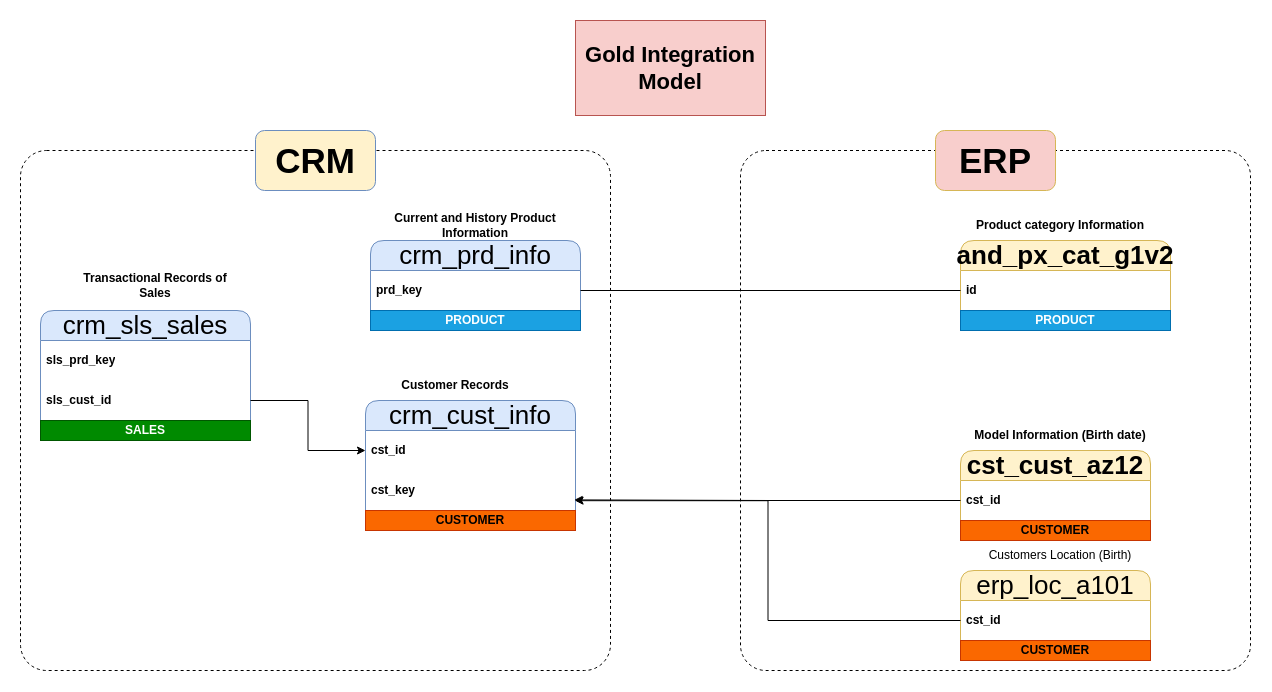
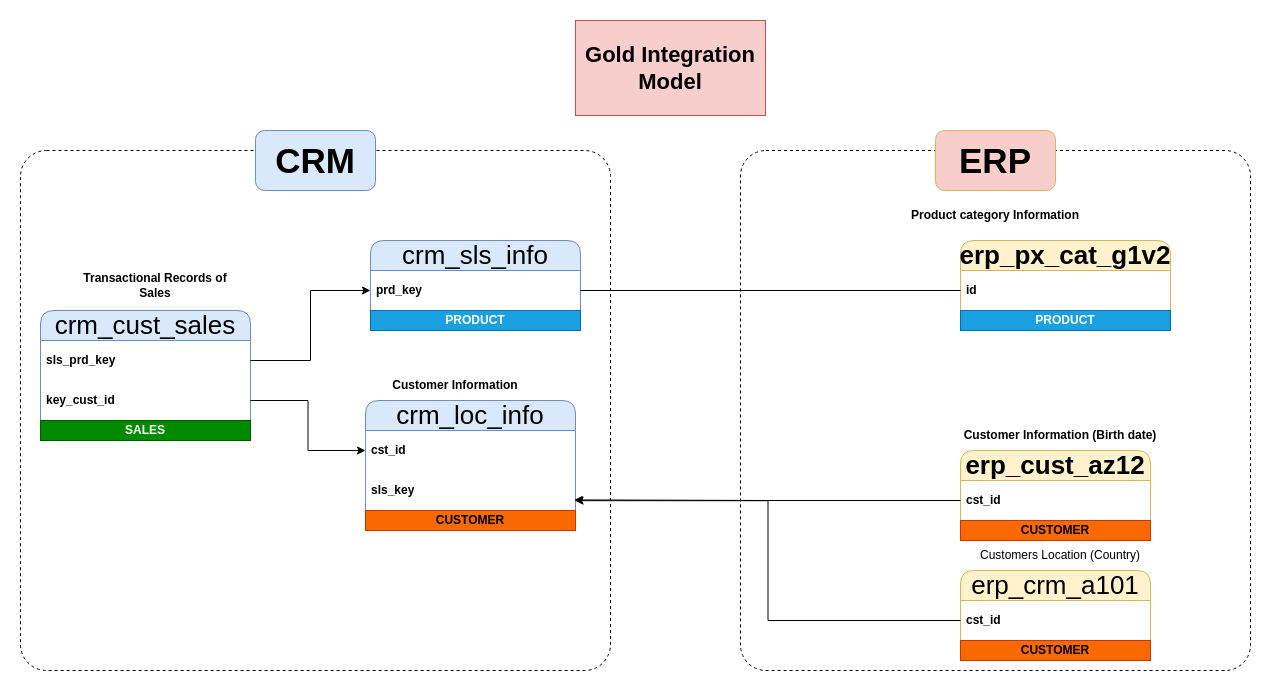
node "CRM": fillcolor #fff2cc -> #dae8fc
node "Current and History Product Information": removed
node "Product category Information": moved (1061, 226) -> (996, 216)
node "crm_prd_info": label "crm_prd_info" -> "crm_sls_info"
node "and_px_cat_g1v2": label "and_px_cat_g1v2" -> "erp_px_cat_g1v2"
node "crm_sls_sales": label "crm_sls_sales" -> "crm_cust_sales"
edge "sls_prd_key" -> "prd_key": added
node "Customer Records": label "Customer Records" -> "Customer Information"
node "sls_cust_id": label "sls_cust_id" -> "key_cust_id"
node "crm_cust_info": label "crm_cust_info" -> "crm_loc_info"
node "Model Information (Birth date)": label "Model Information (Birth date)" -> "Customer Information (Birth date)"
node "cst_cust_az12": label "cst_cust_az12" -> "erp_cust_az12"
node "cst_key": label "cst_key" -> "sls_key"
node "Customers Location (Birth)": label "Customers Location (Birth)" -> "Customers Location (Country)"
node "erp_loc_a101": label "erp_loc_a101" -> "erp_crm_a101"
